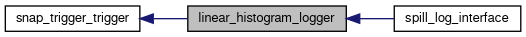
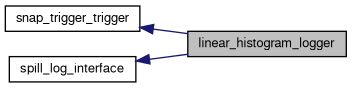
edge "spill_log_interface" -> "linear_histogram_logger": reversed
